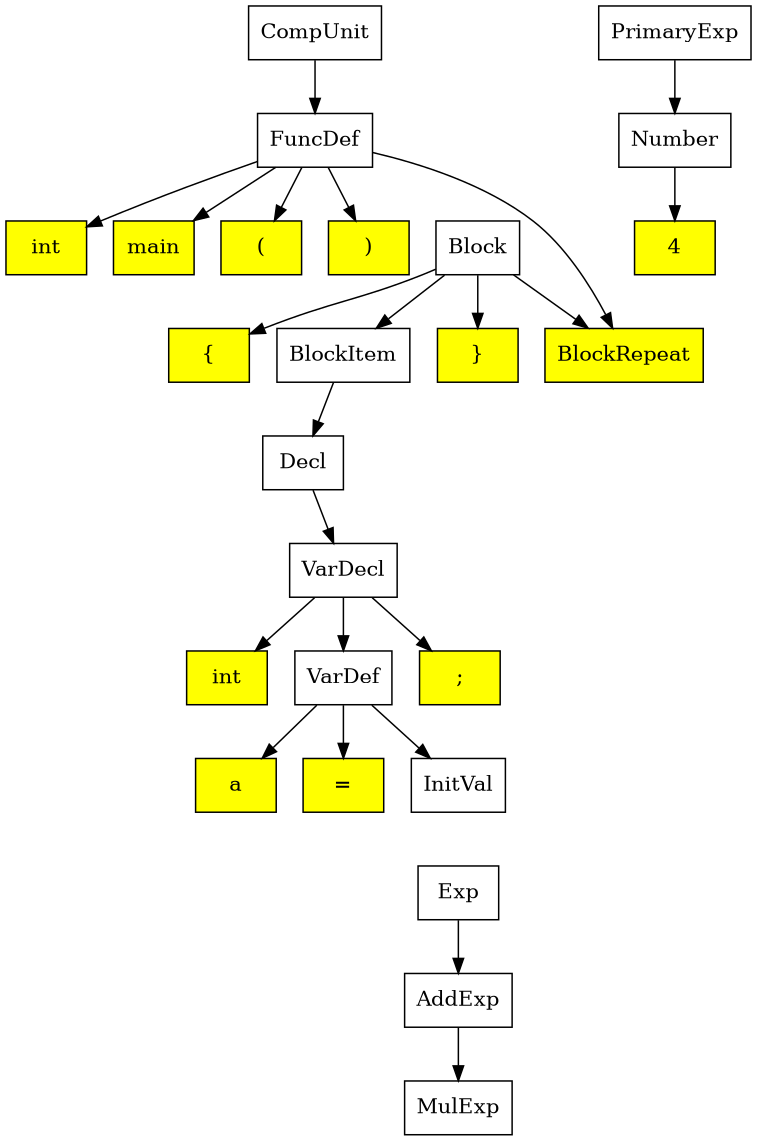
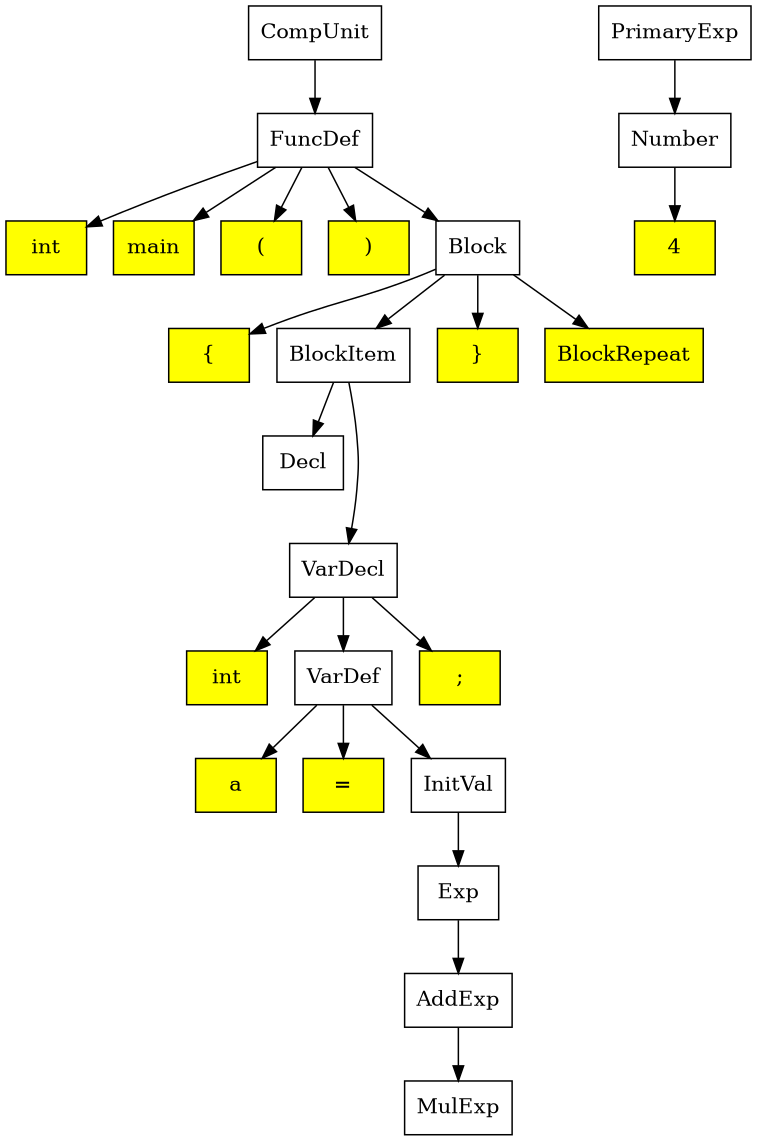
edge "FuncDef" -> "BlockRepeat": now "FuncDef" -> "Block"
edge "Decl" -> "VarDecl": now "BlockItem" -> "VarDecl"
edge "InitVal" -> "Exp": added
